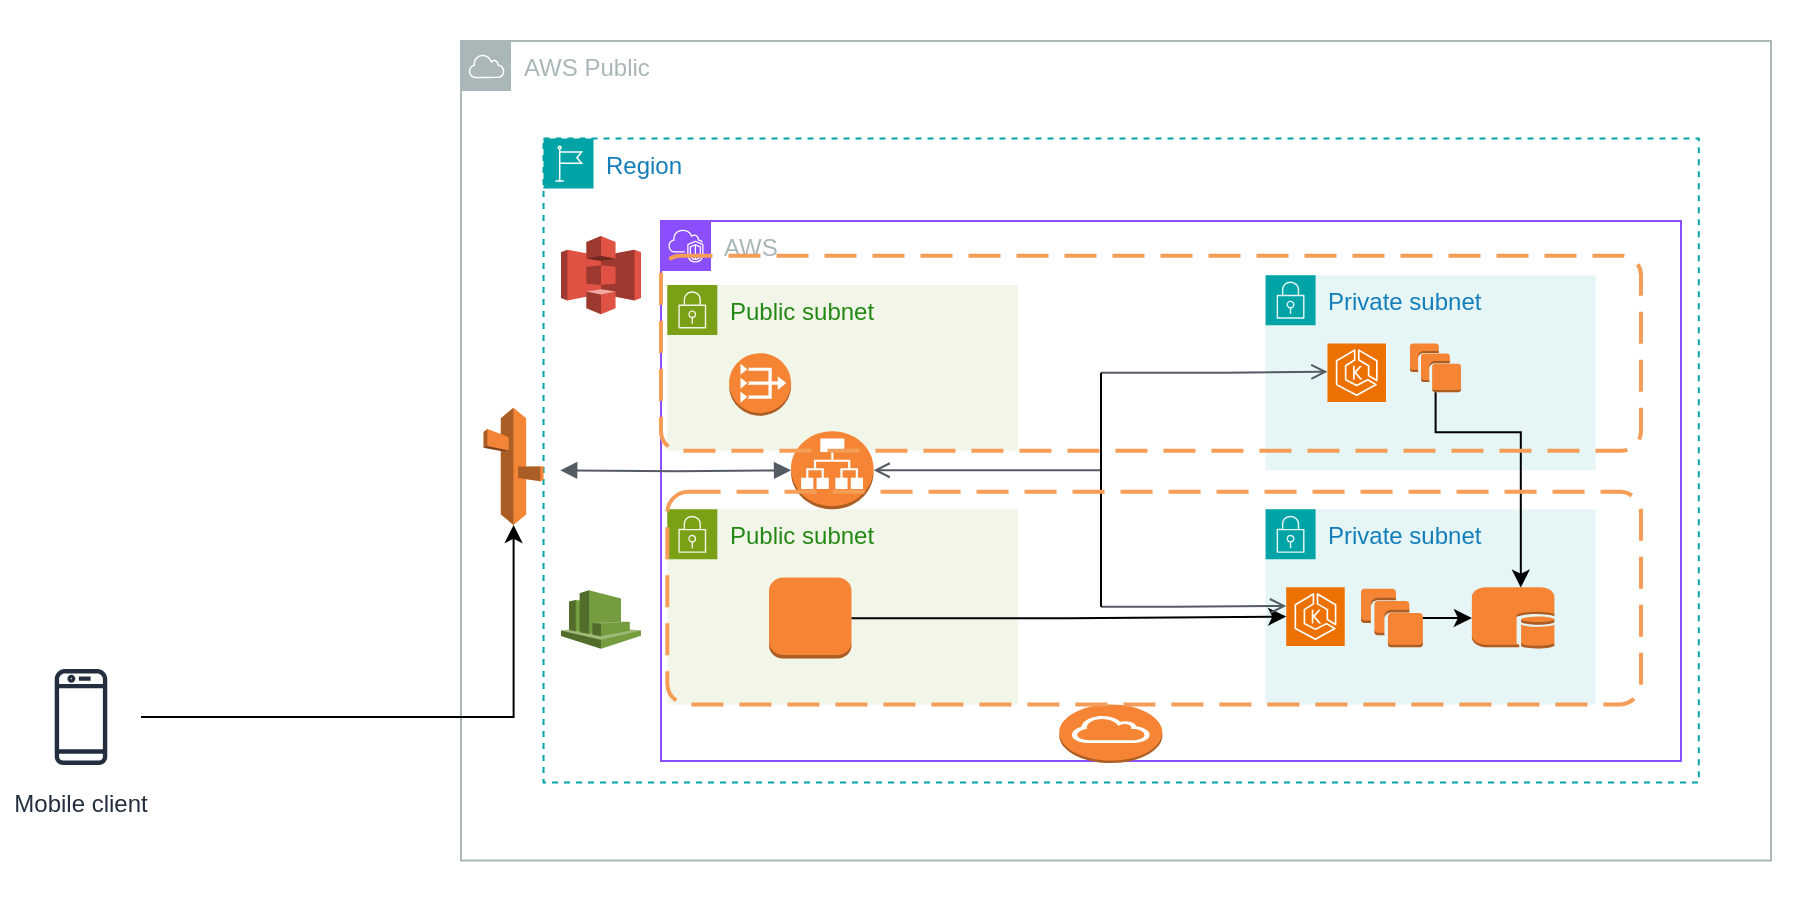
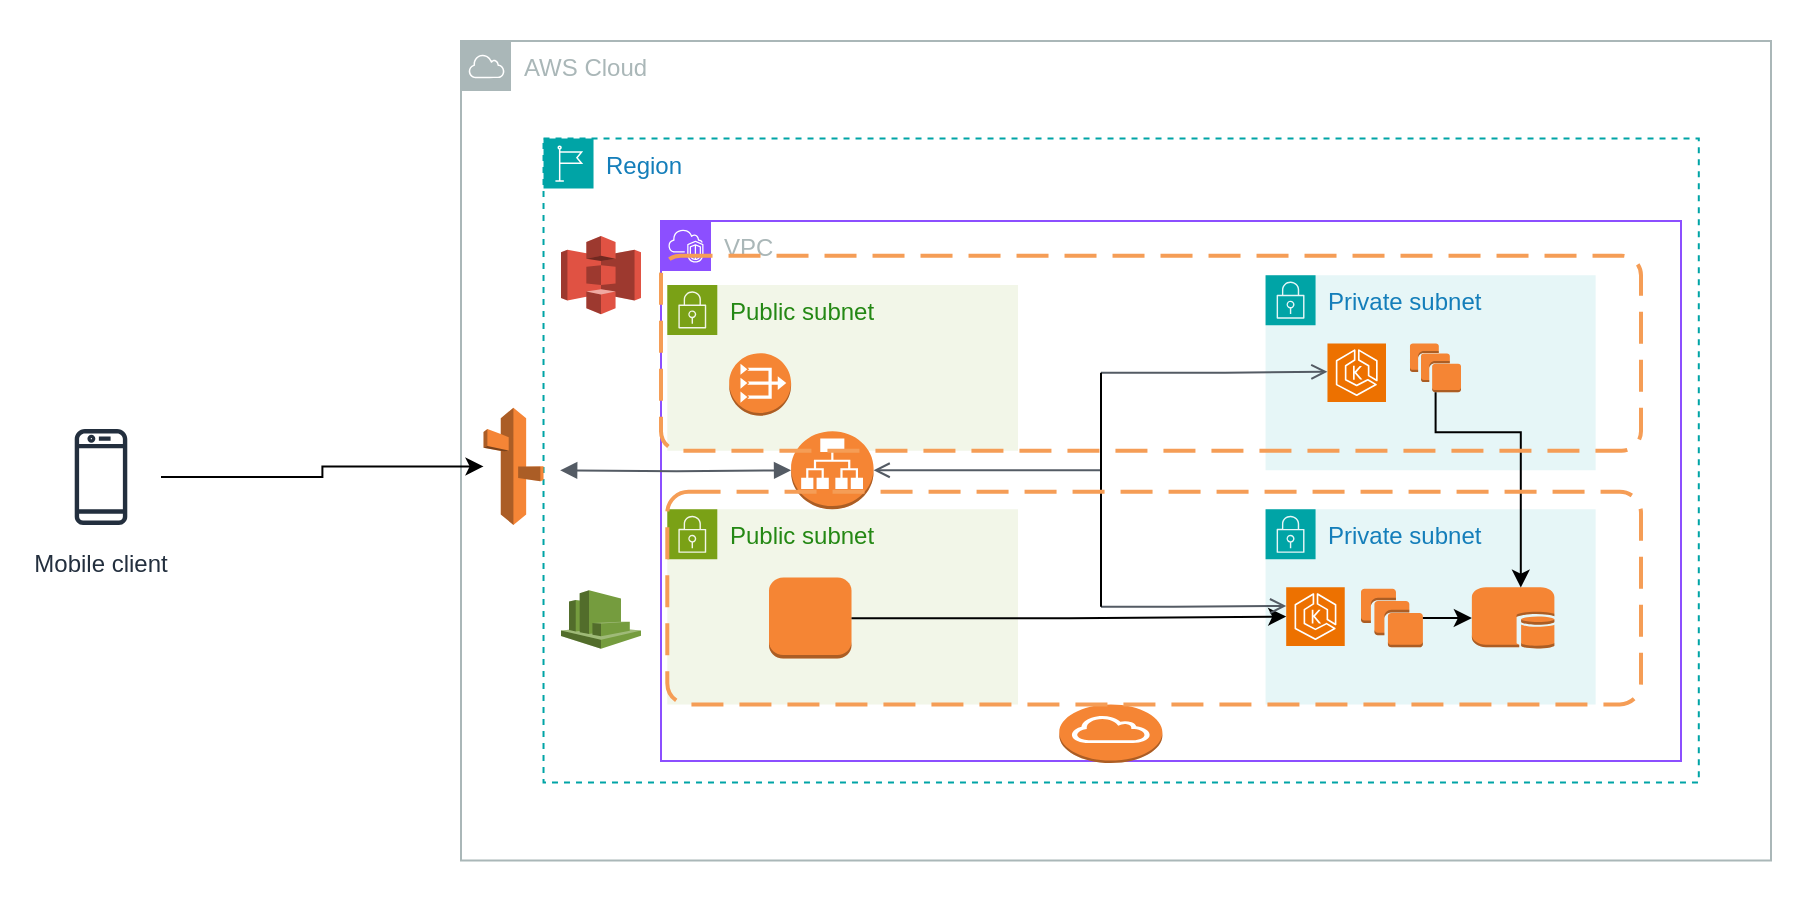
node "AWS Public": label "AWS Public" -> "AWS Cloud"
node "AWS": label "AWS" -> "VPC"
node "Mobile client": moved (81, 717) -> (101, 477)
